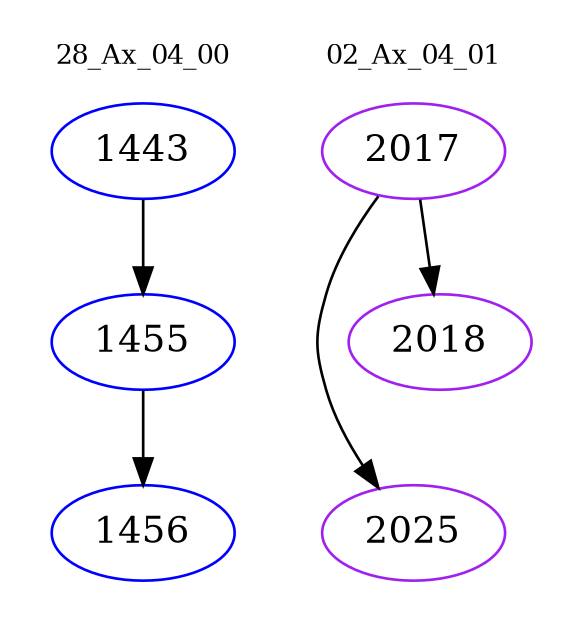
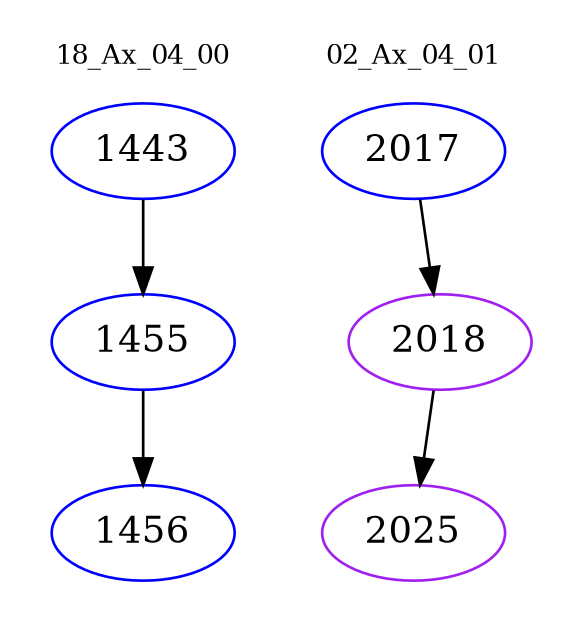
cluster "28_Ax_04_00": label "28_Ax_04_00" -> "18_Ax_04_00"
node "2017": color purple -> blue
edge "2017" -> "2025": now "2018" -> "2025"
